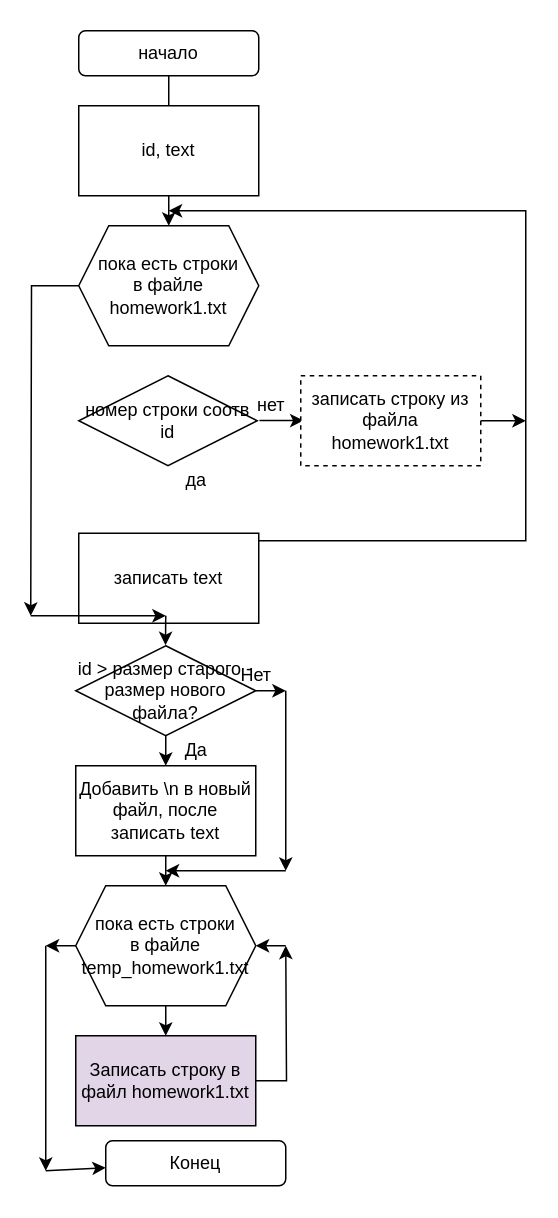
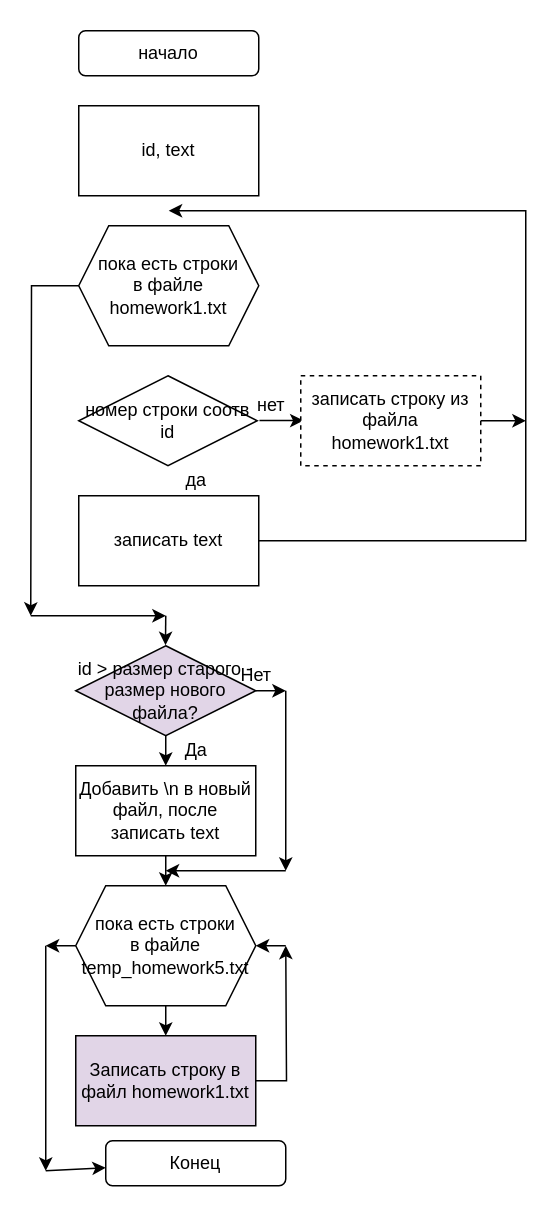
edge "начало" -> "пока есть строки в файле homework1.txt": removed
node "записать text": moved (169, 578) -> (169, 541)
node "id > размер старого - размер нового файла?": fillcolor #ffffff -> #e1d5e7
node "пока есть строки в файле temp_homework1.txt": label "пока есть строки в файле temp_homework1.txt" -> "пока есть строки в файле temp_homework5.txt"
